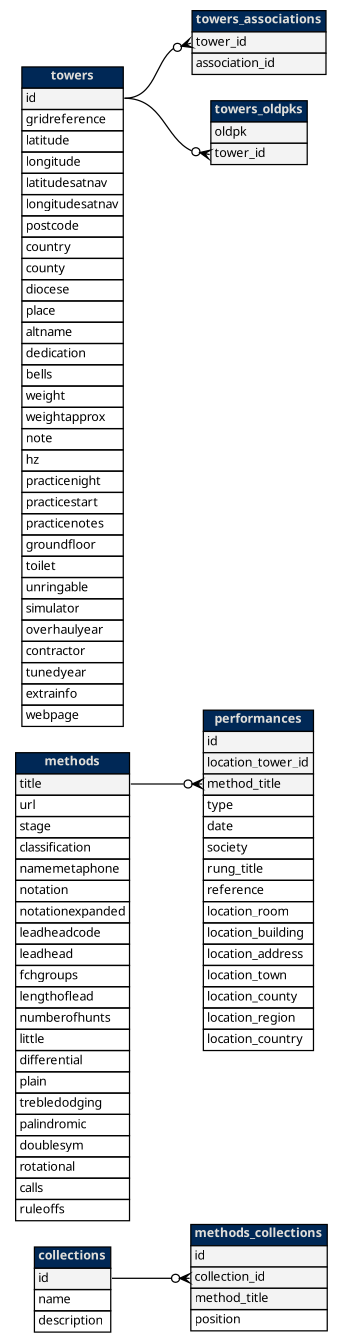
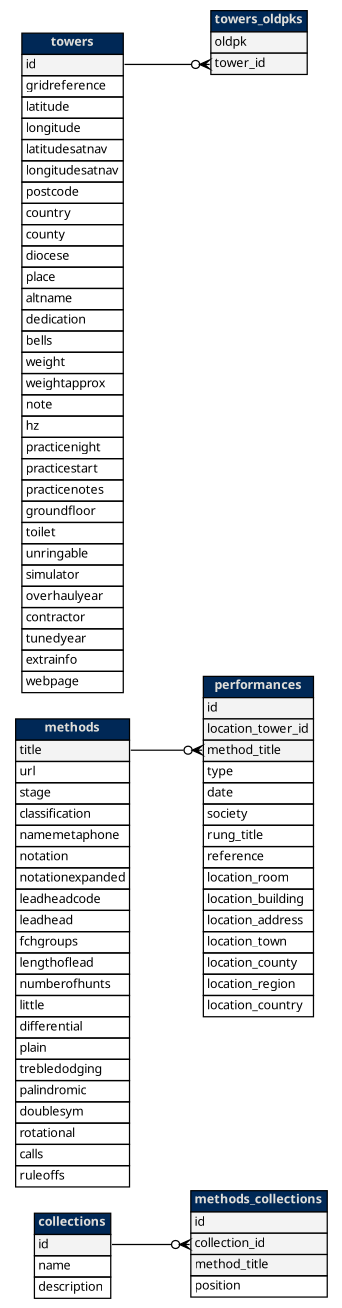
node "towers_associations": removed
